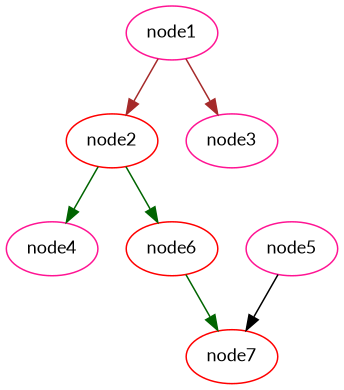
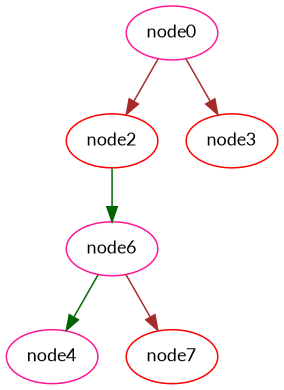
node "node1": label "node1" -> "node0"
node "node3": color deeppink -> red
edge "node2" -> "node4": now "node6" -> "node4"
node "node6": color red -> deeppink
node "node5": removed
edge "node6" -> "node7": color darkgreen -> brown
